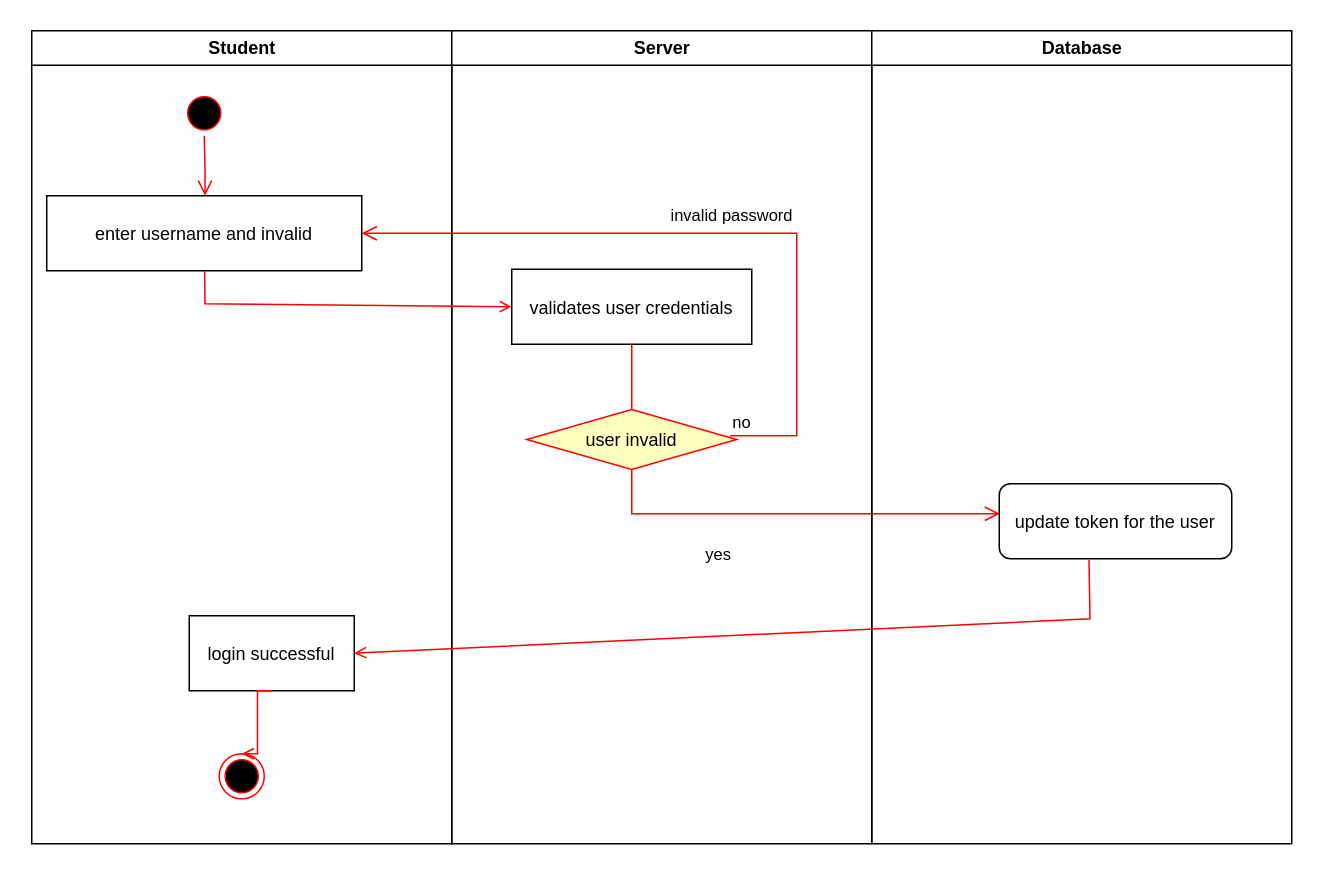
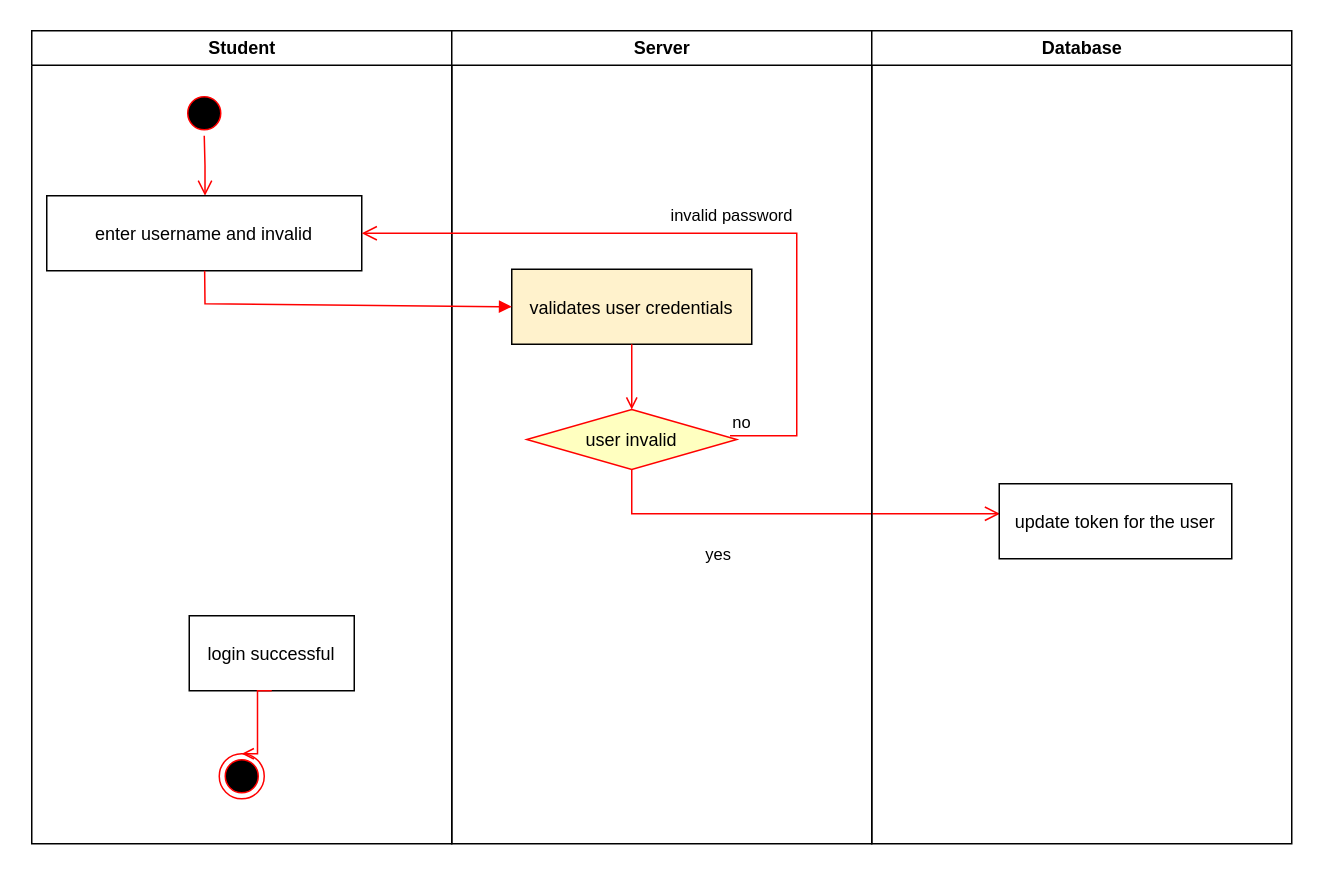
edge "enter username and invalid" -> "validates user credentials": arrowhead open -> block
node "validates user credentials": fillcolor #ffffff -> #fff2cc
edge "validates user credentials" -- "user invalid": arrowhead none -> open
node "update token for the user": shape rounded rectangle -> rectangle
edge "update token for the user" -> "login successful": removed
